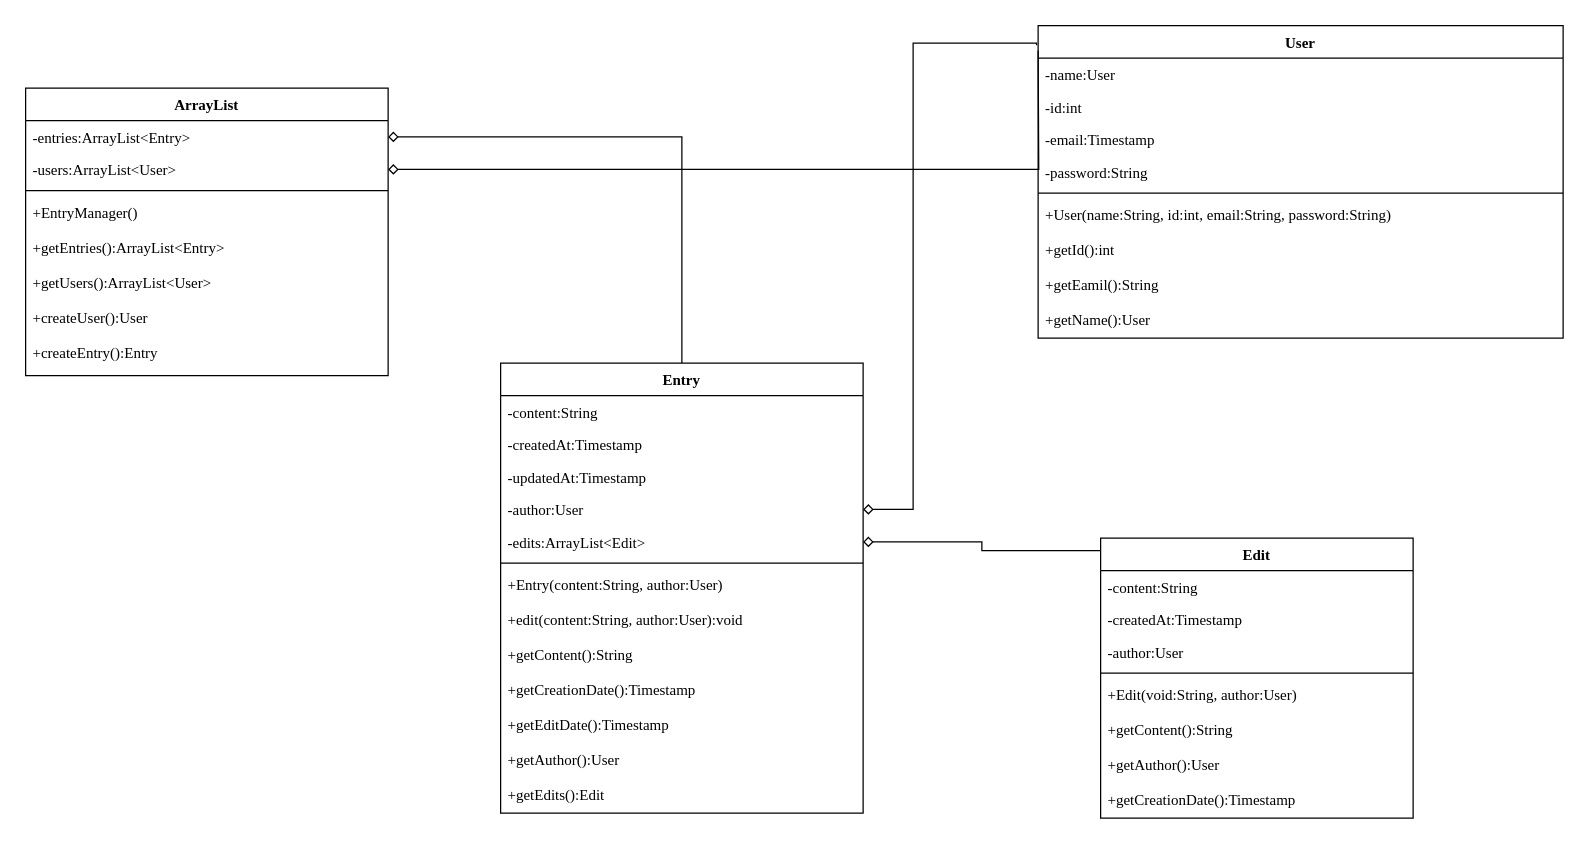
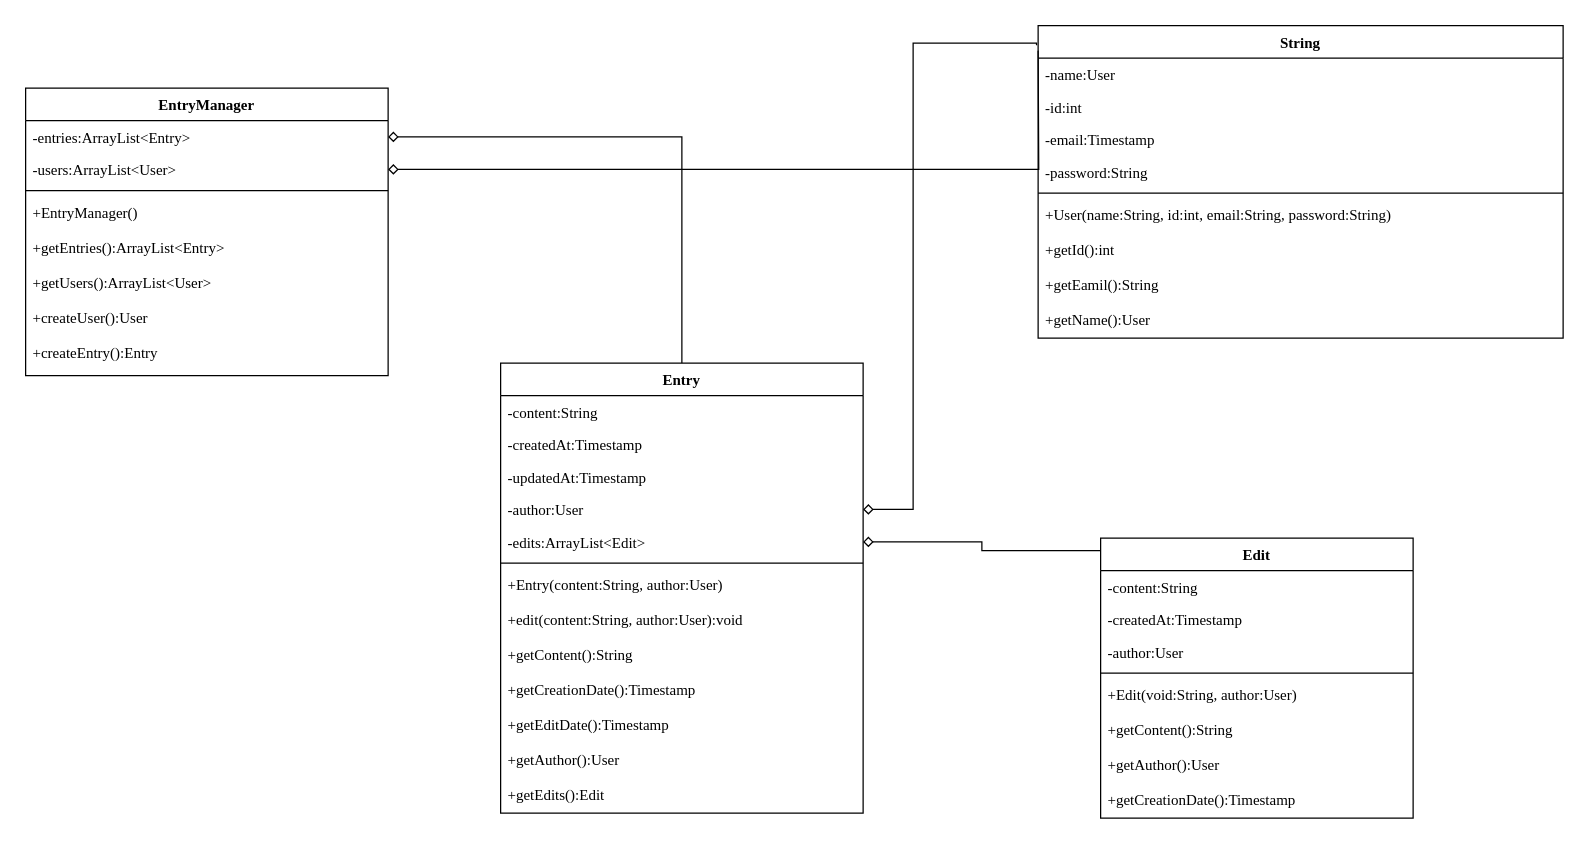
node "User": label "User" -> "String"
node "ArrayList": label "ArrayList" -> "EntryManager"
